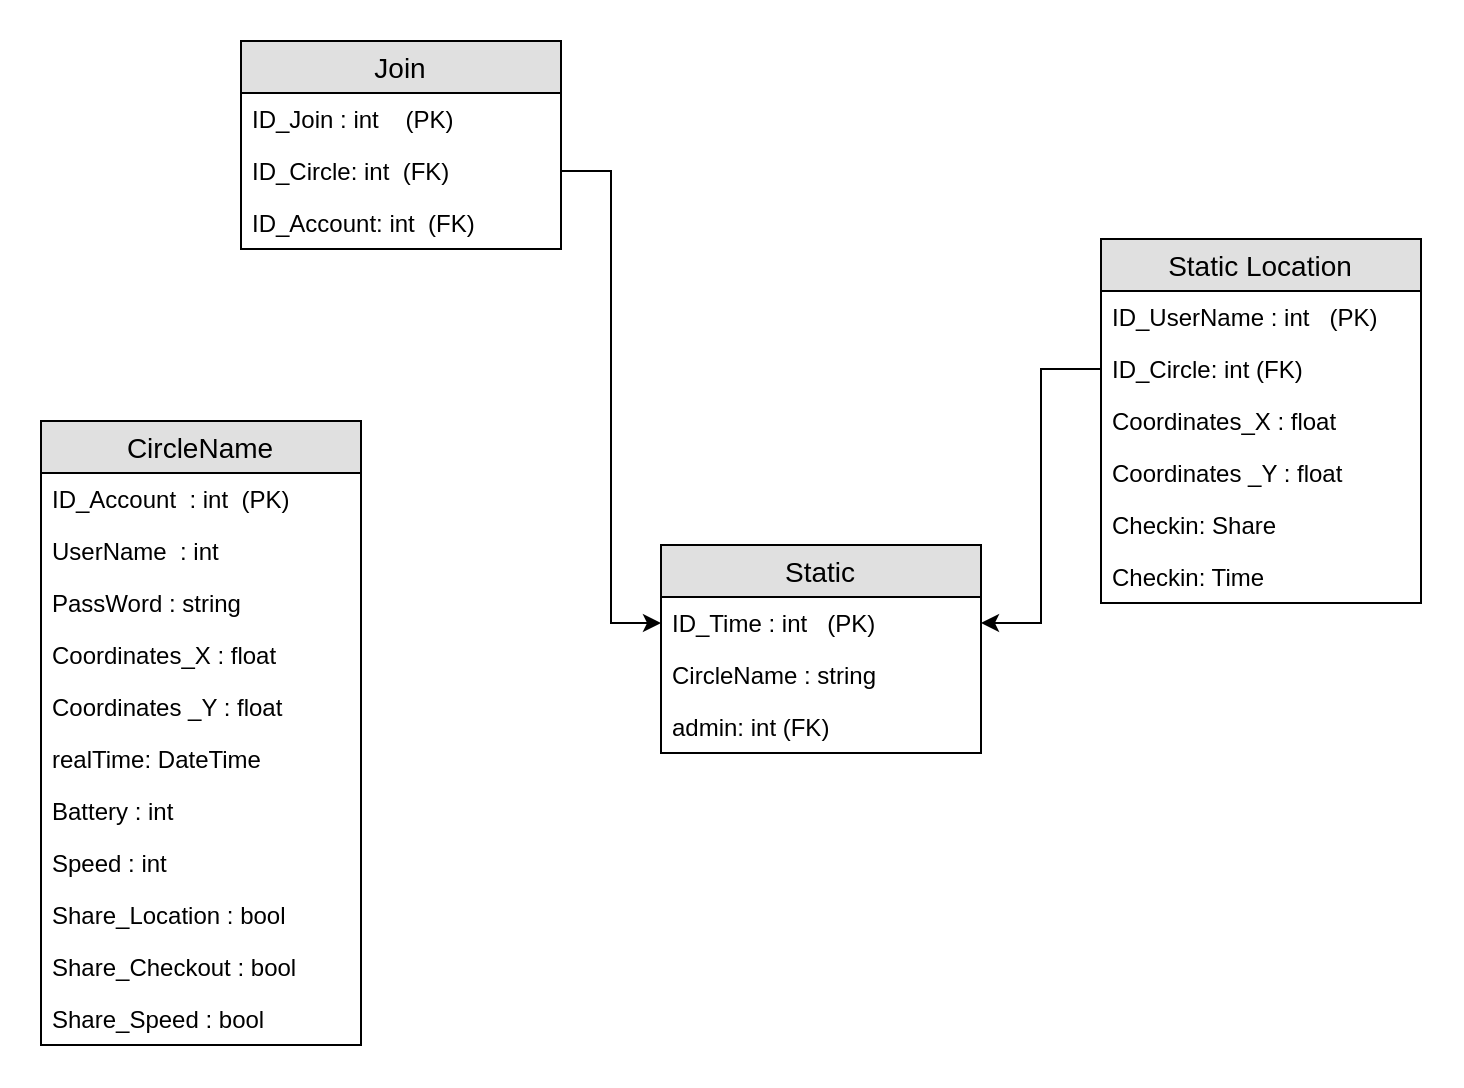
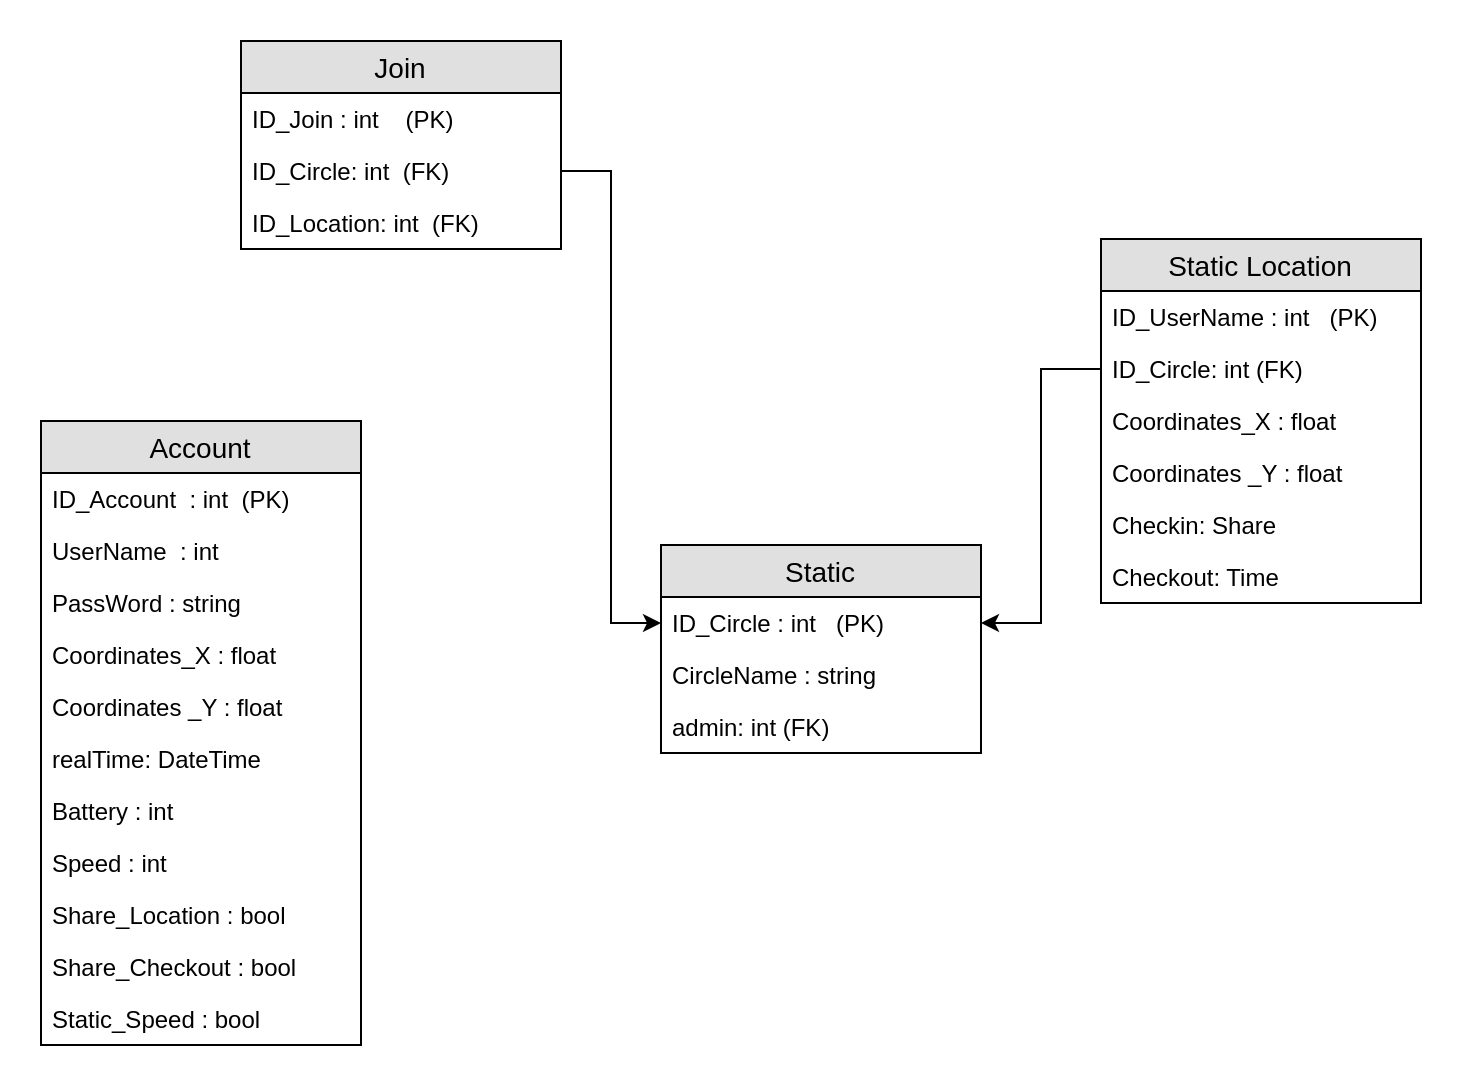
node "ID_Account: int (FK)": label "ID_Account: int (FK)" -> "ID_Location: int (FK)"
node "CircleName": label "CircleName" -> "Account"
node "Checkin: Time": label "Checkin: Time" -> "Checkout: Time"
node "ID_Time : int (PK)": label "ID_Time : int (PK)" -> "ID_Circle : int (PK)"
node "Share_Speed : bool": label "Share_Speed : bool" -> "Static_Speed : bool"
